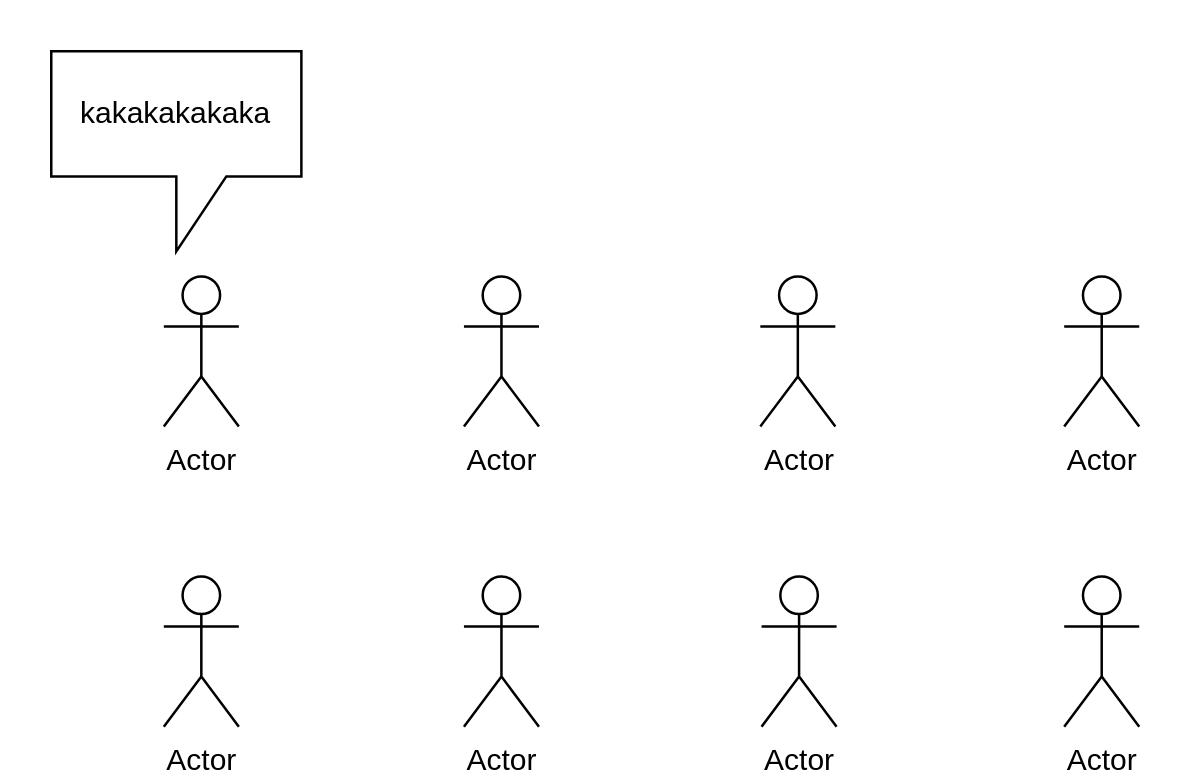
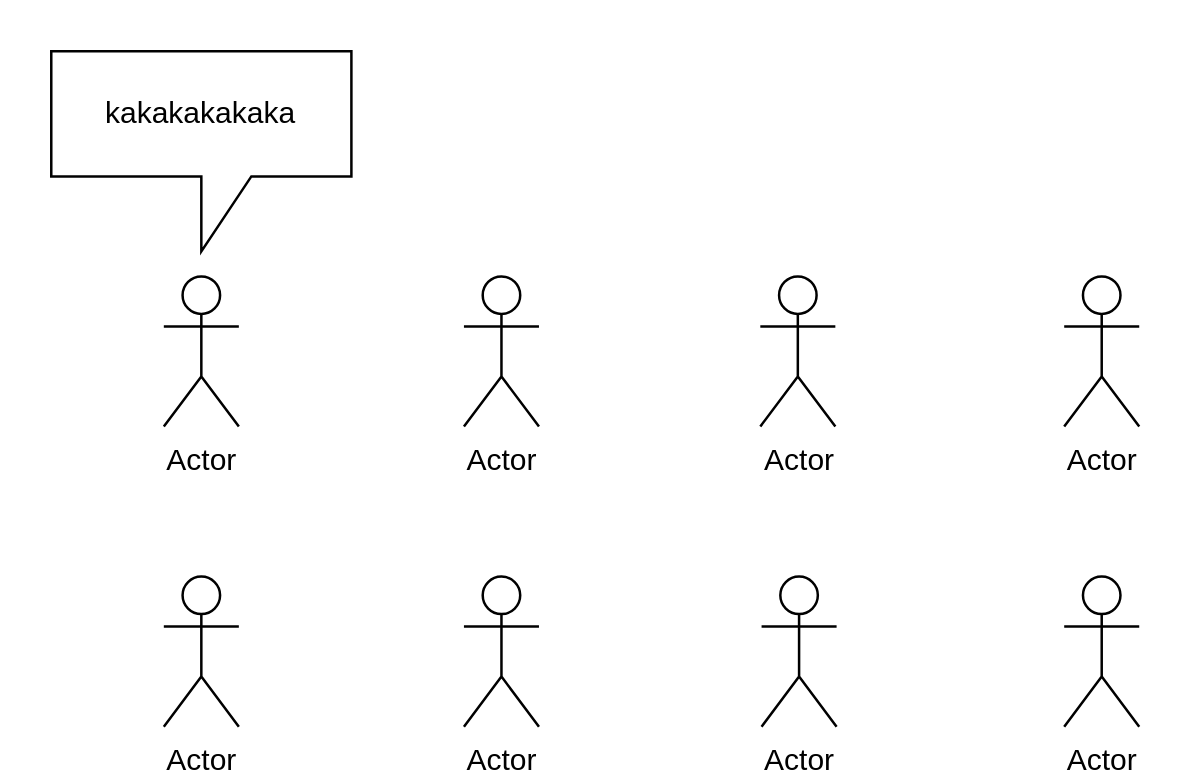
node "kakakakakaka": size 250x200 -> 300x200
